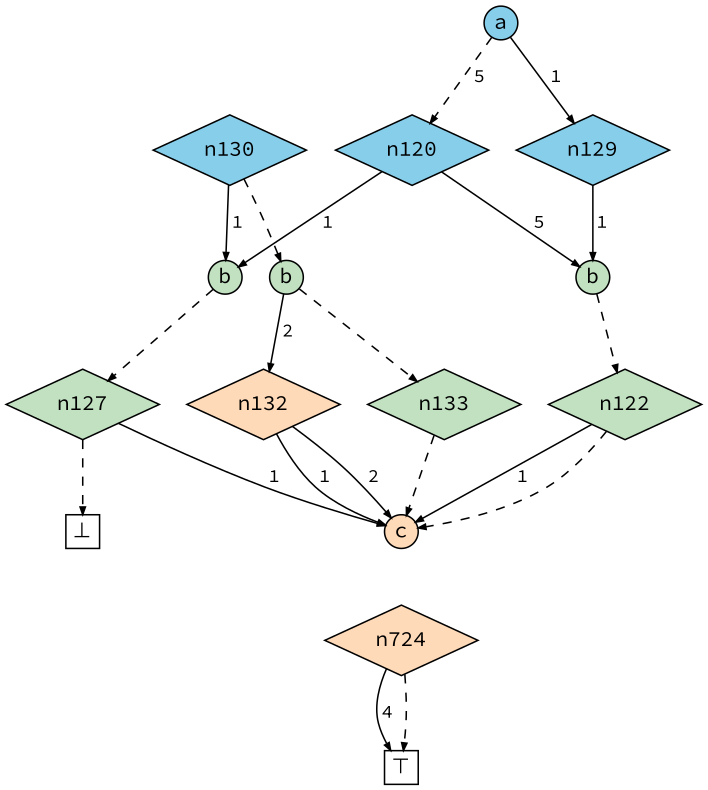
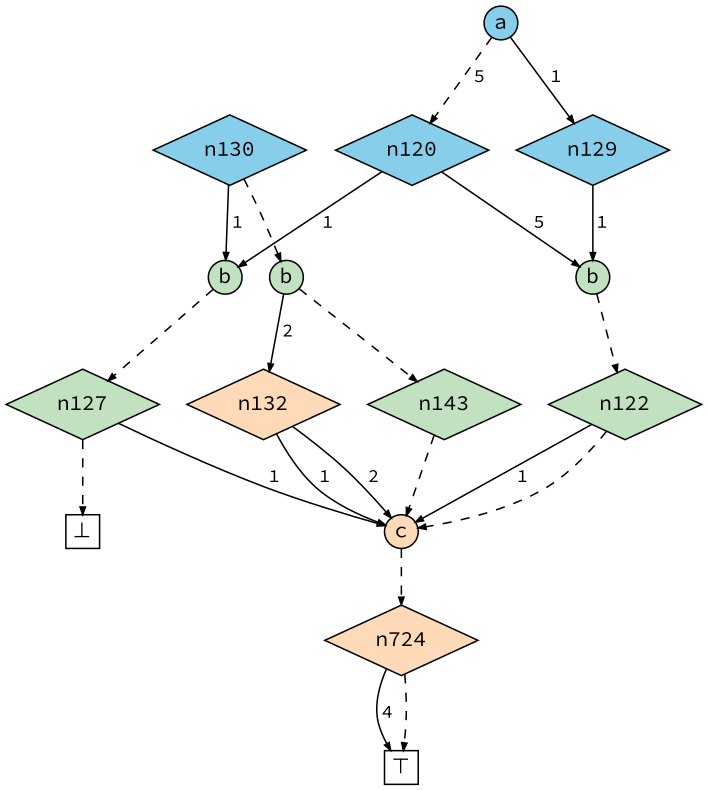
node "n133": label "n133" -> "n143"
edge "c" -> "n724": added
